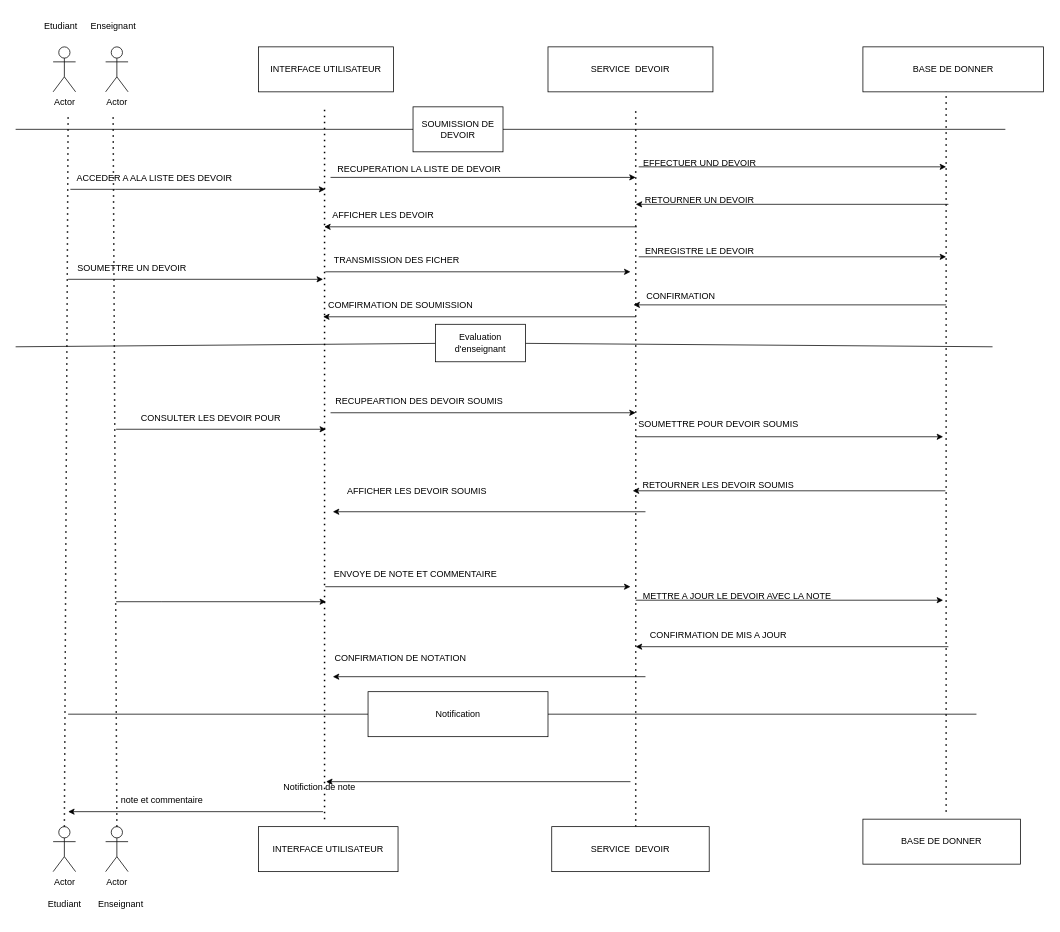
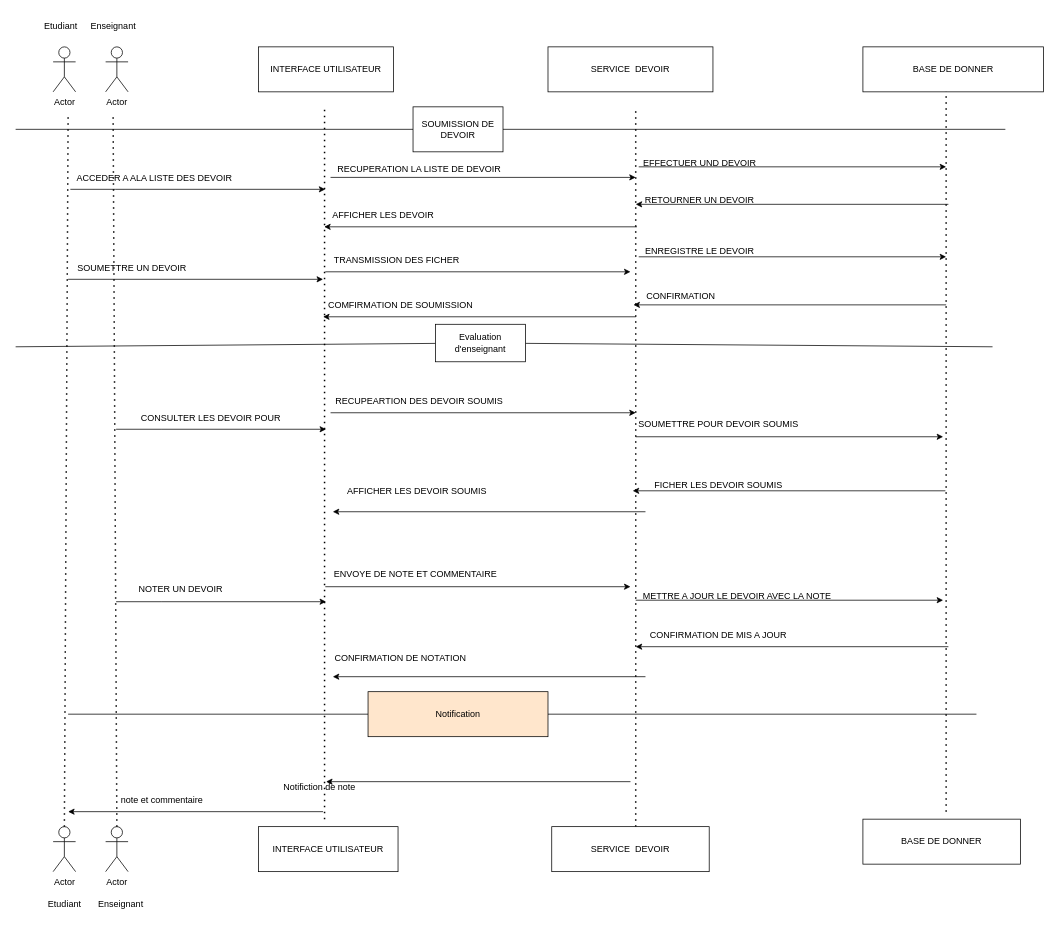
node "RETOURNER LES DEVOIR SOUMIS": label "RETOURNER LES DEVOIR SOUMIS" -> "FICHER LES DEVOIR SOUMIS"
node "NOTER UN DEVOIR": added
node "Notification": fillcolor #ffffff -> #ffe6cc
